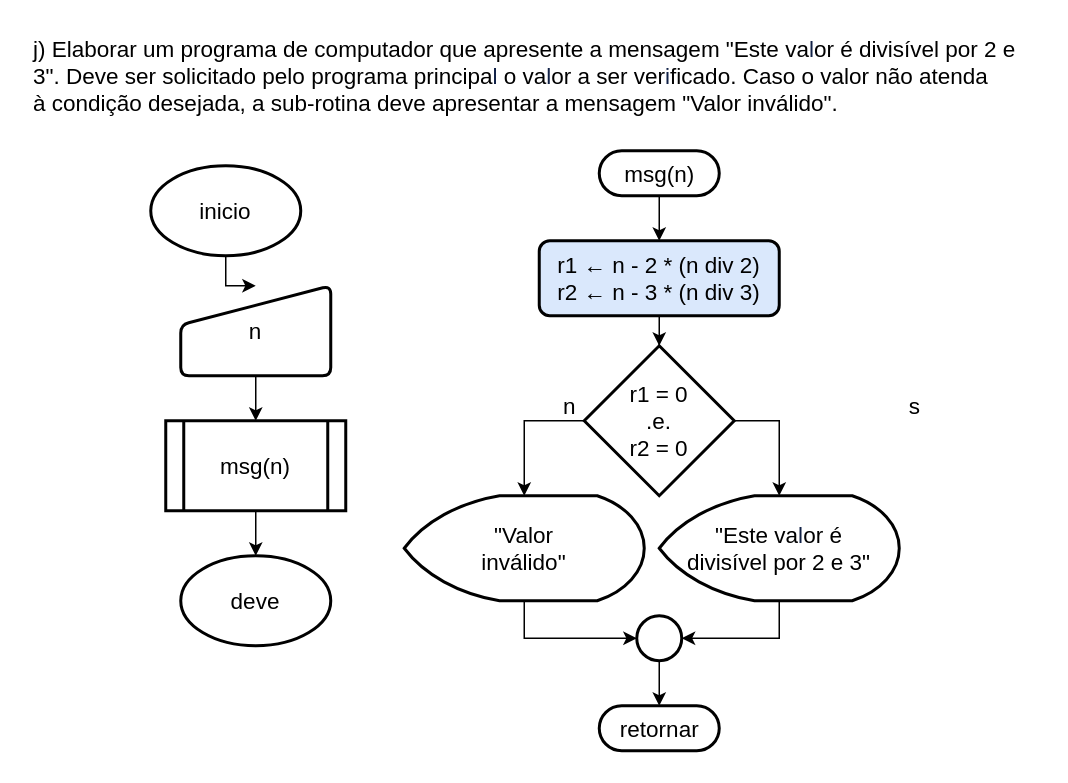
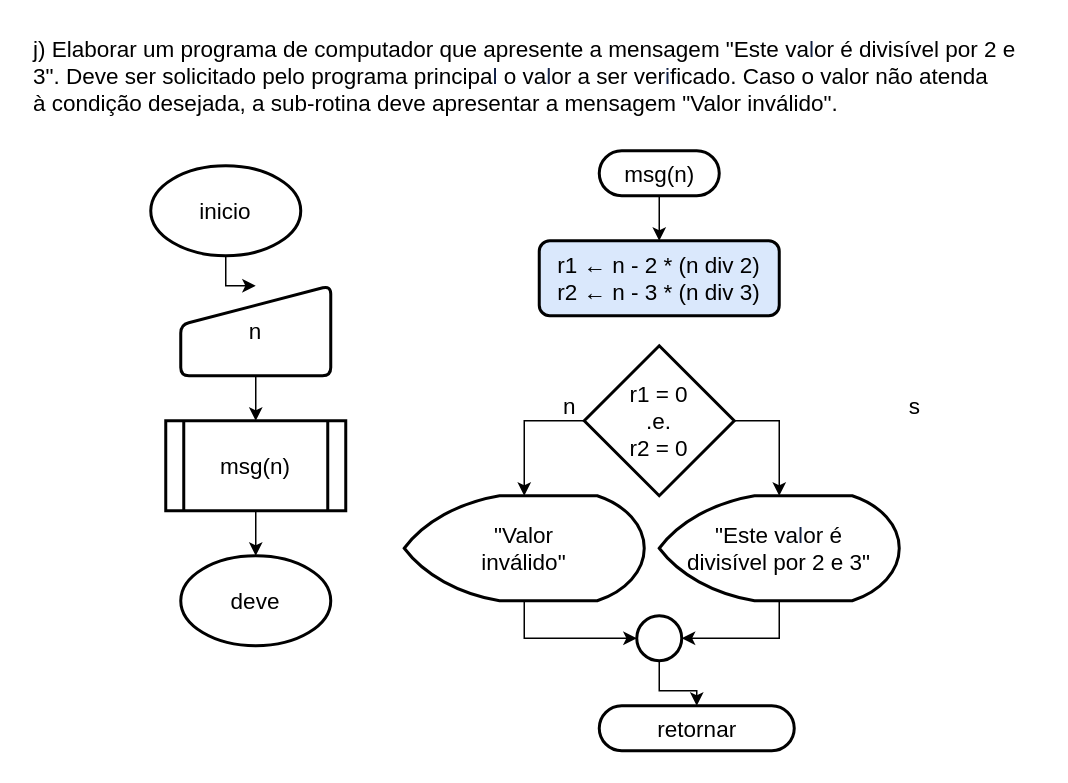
edge "r1 ← n - 2 * (n div 2) r2 ← n - 3 * (n div 3)" -> "r1 = 0 .e. r2 = 0": removed
node "retornar": size 120x45 -> 195x45
